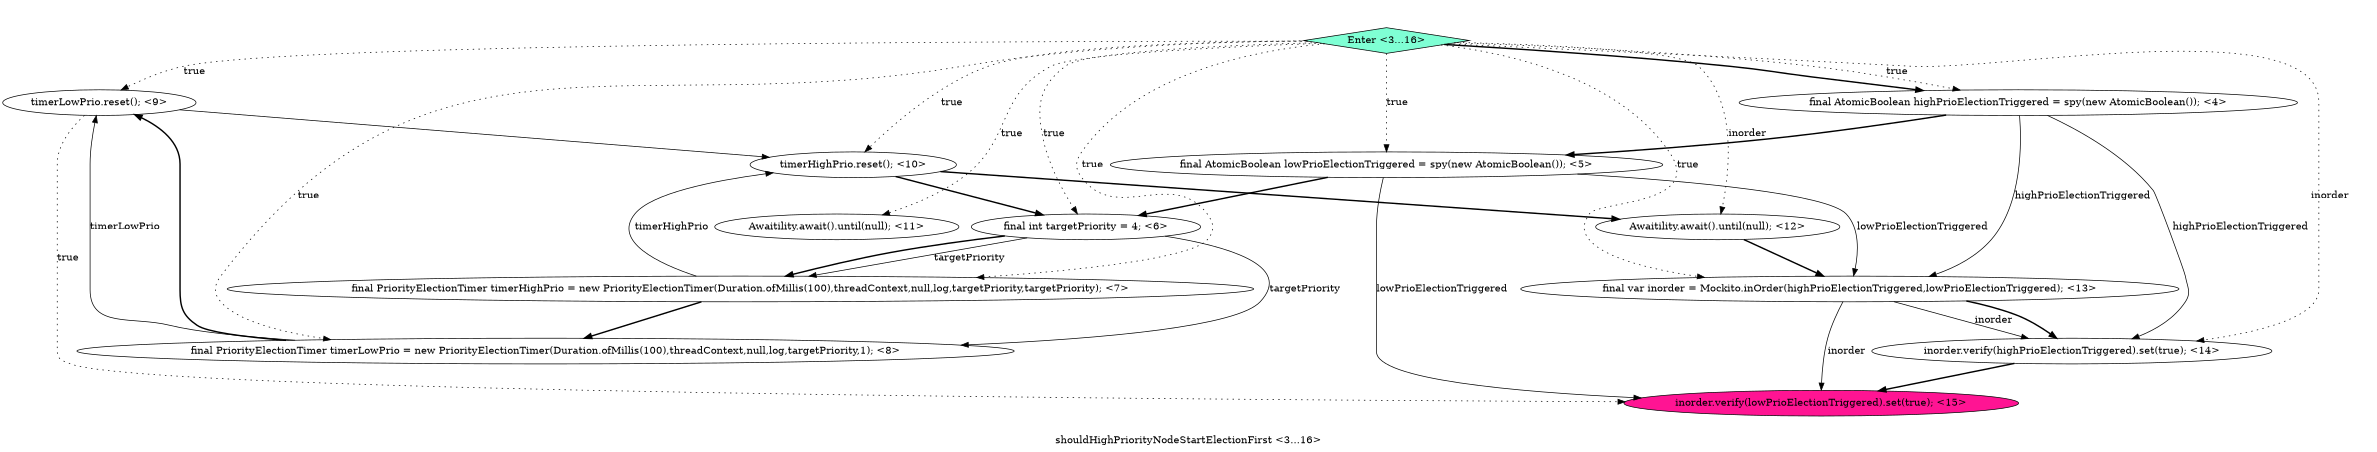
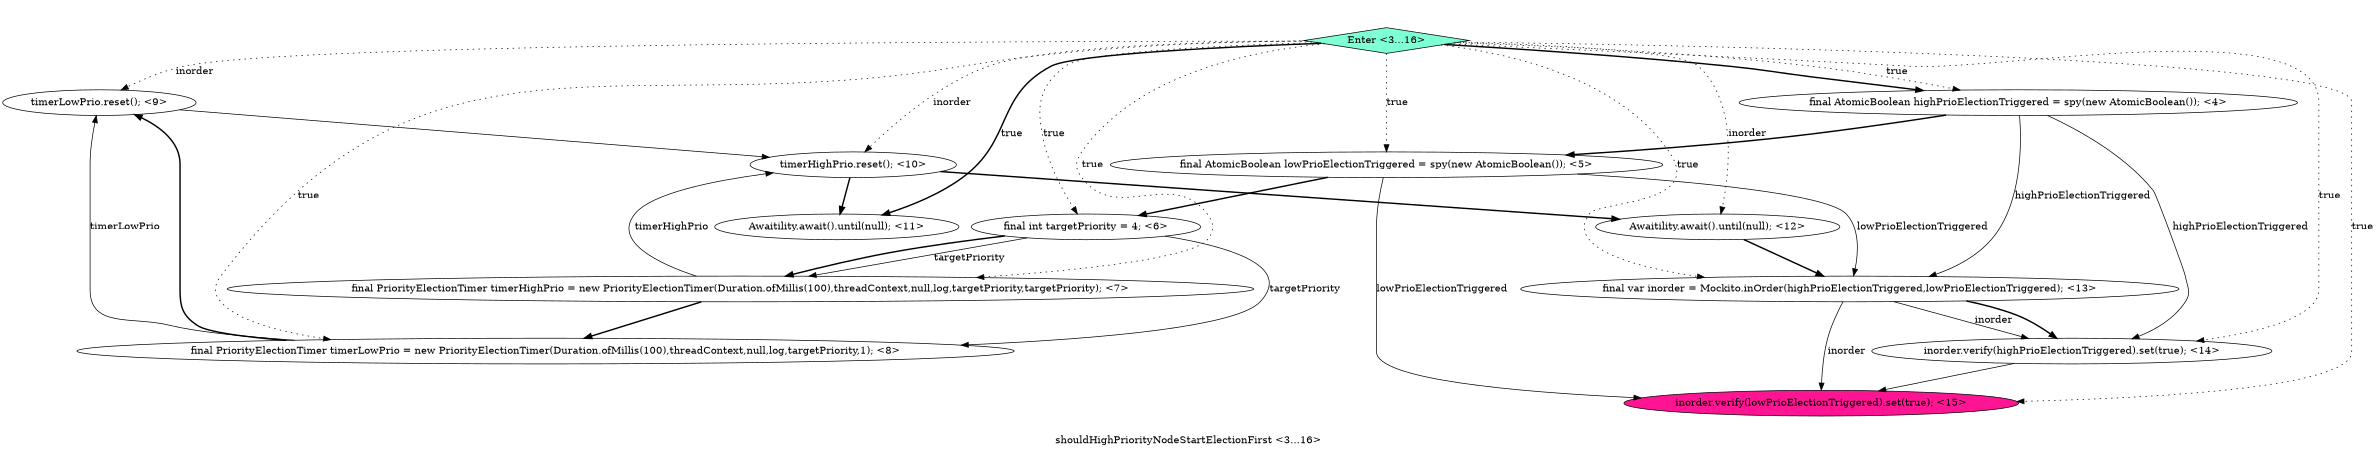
edge "Enter <3...16>" -> "Awaitility.await().until(null); <11>": style dotted -> bold
edge "Enter <3...16>" -> "timerLowPrio.reset(); <9>": label "true" -> "inorder"
edge "Enter <3...16>" -> "timerHighPrio.reset(); <10>": label "true" -> "inorder"
edge "timerHighPrio.reset(); <10>" -> "final int targetPriority = 4; <6>": now "timerHighPrio.reset(); <10>" -> "Awaitility.await().until(null); <11>"
edge "Enter <3...16>" -> "inorder.verify(highPrioElectionTriggered).set(true); <14>": label "inorder" -> "true"
edge "inorder.verify(highPrioElectionTriggered).set(true); <14>" -> "inorder.verify(lowPrioElectionTriggered).set(true); <15>": style bold -> solid
edge "timerLowPrio.reset(); <9>" -> "inorder.verify(lowPrioElectionTriggered).set(true); <15>": now "Enter <3...16>" -> "inorder.verify(lowPrioElectionTriggered).set(true); <15>"
